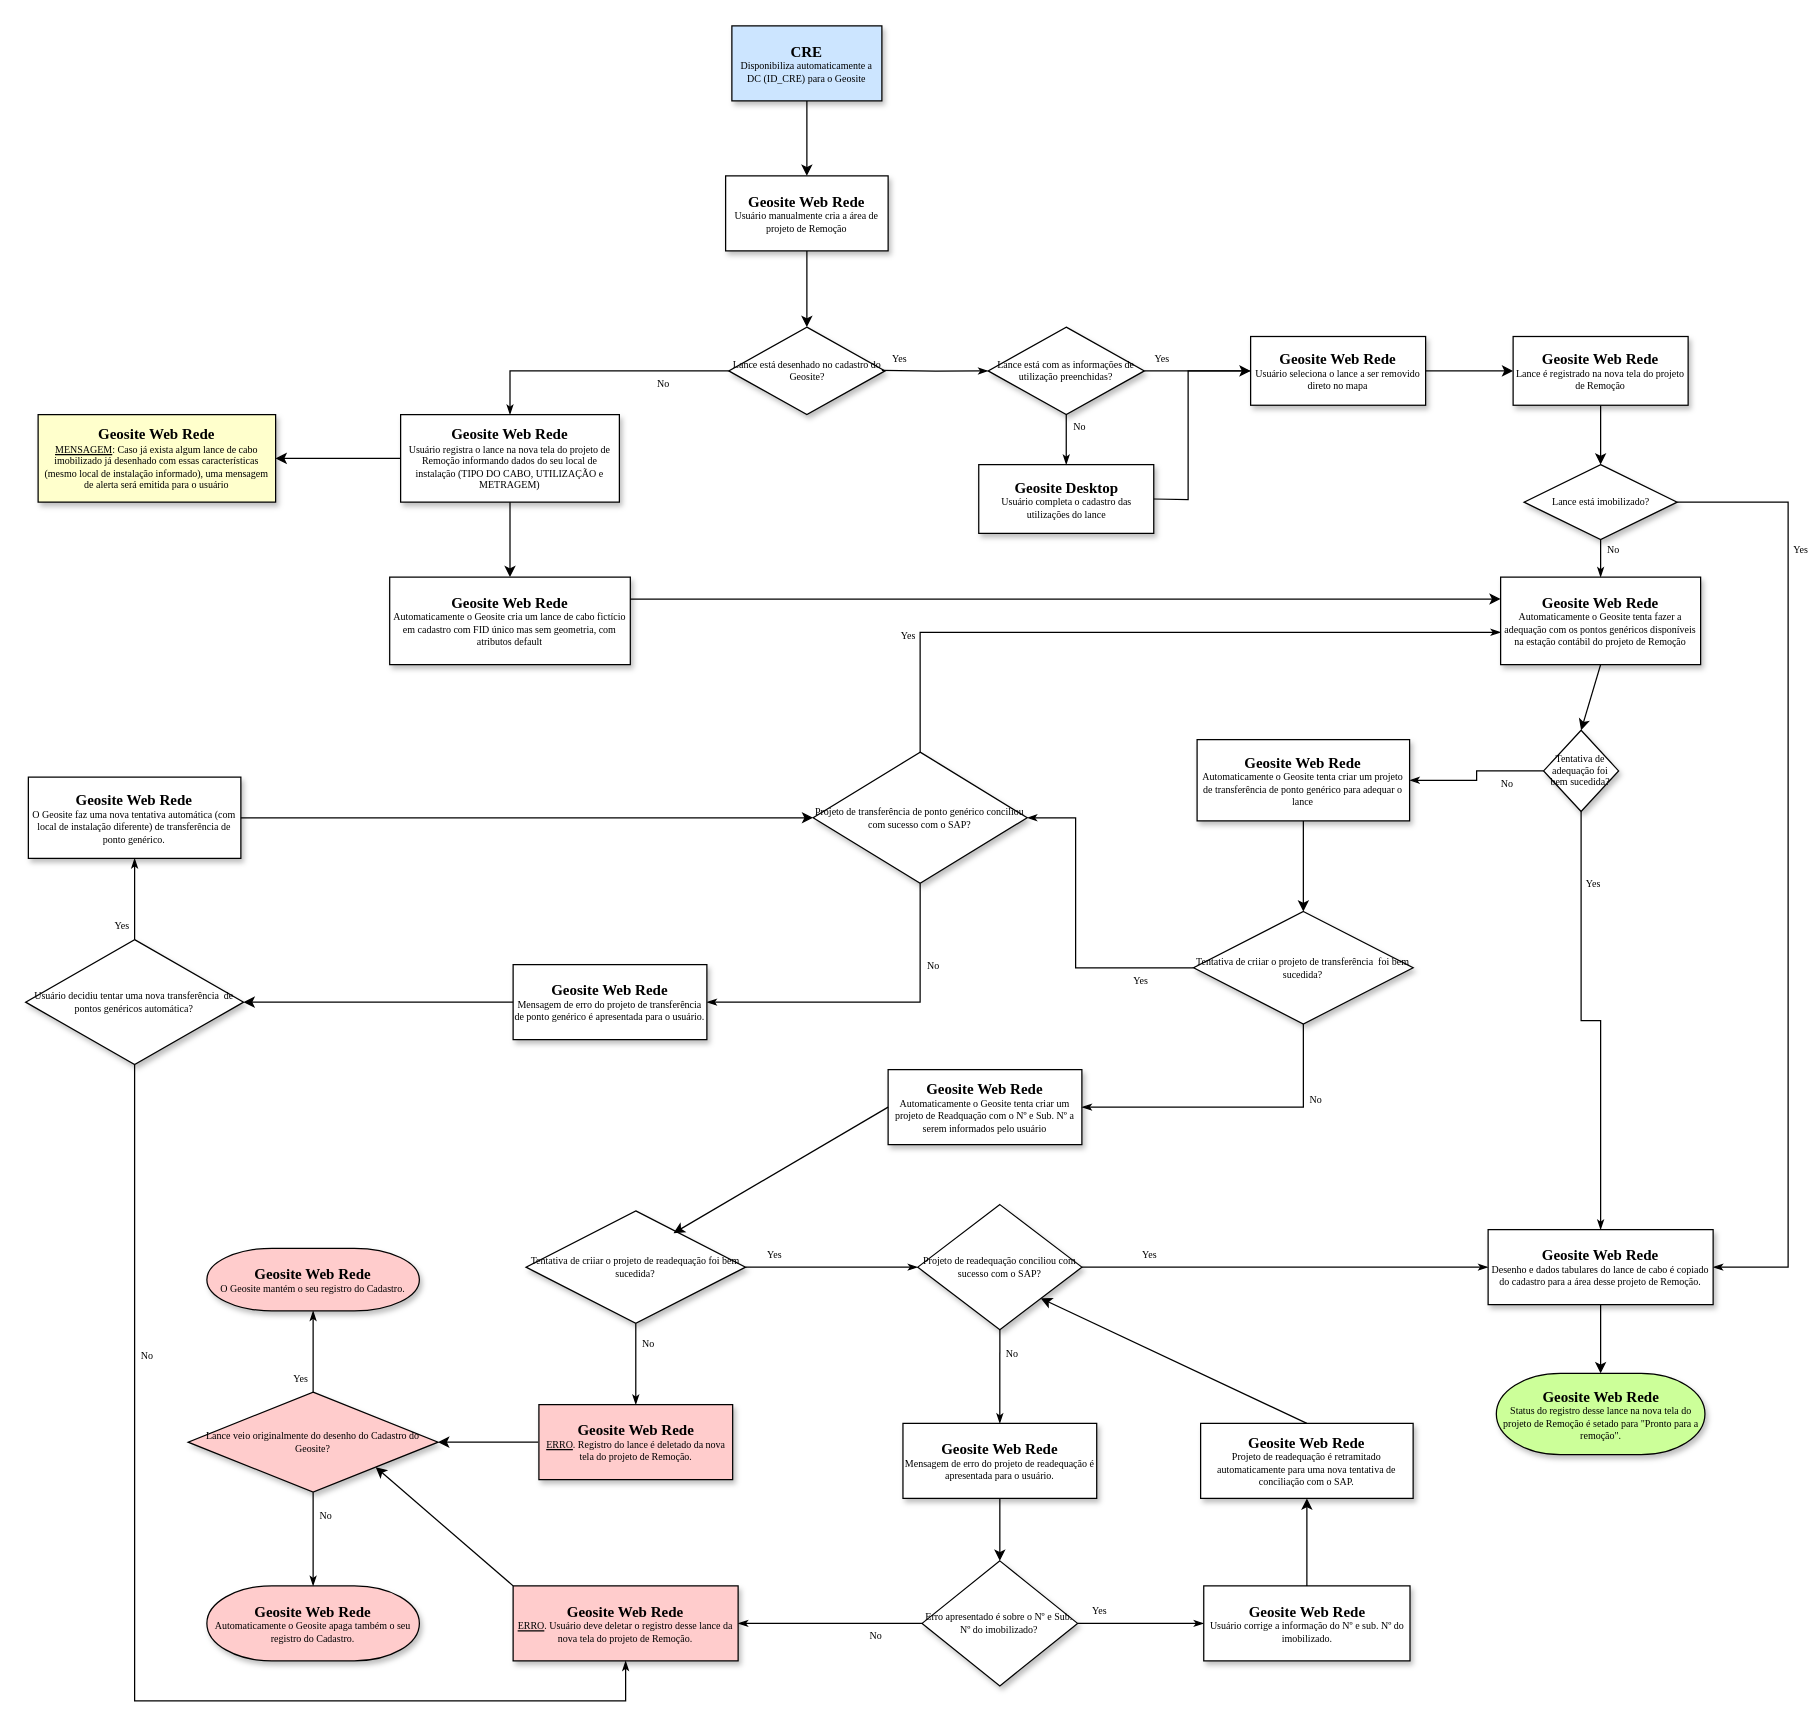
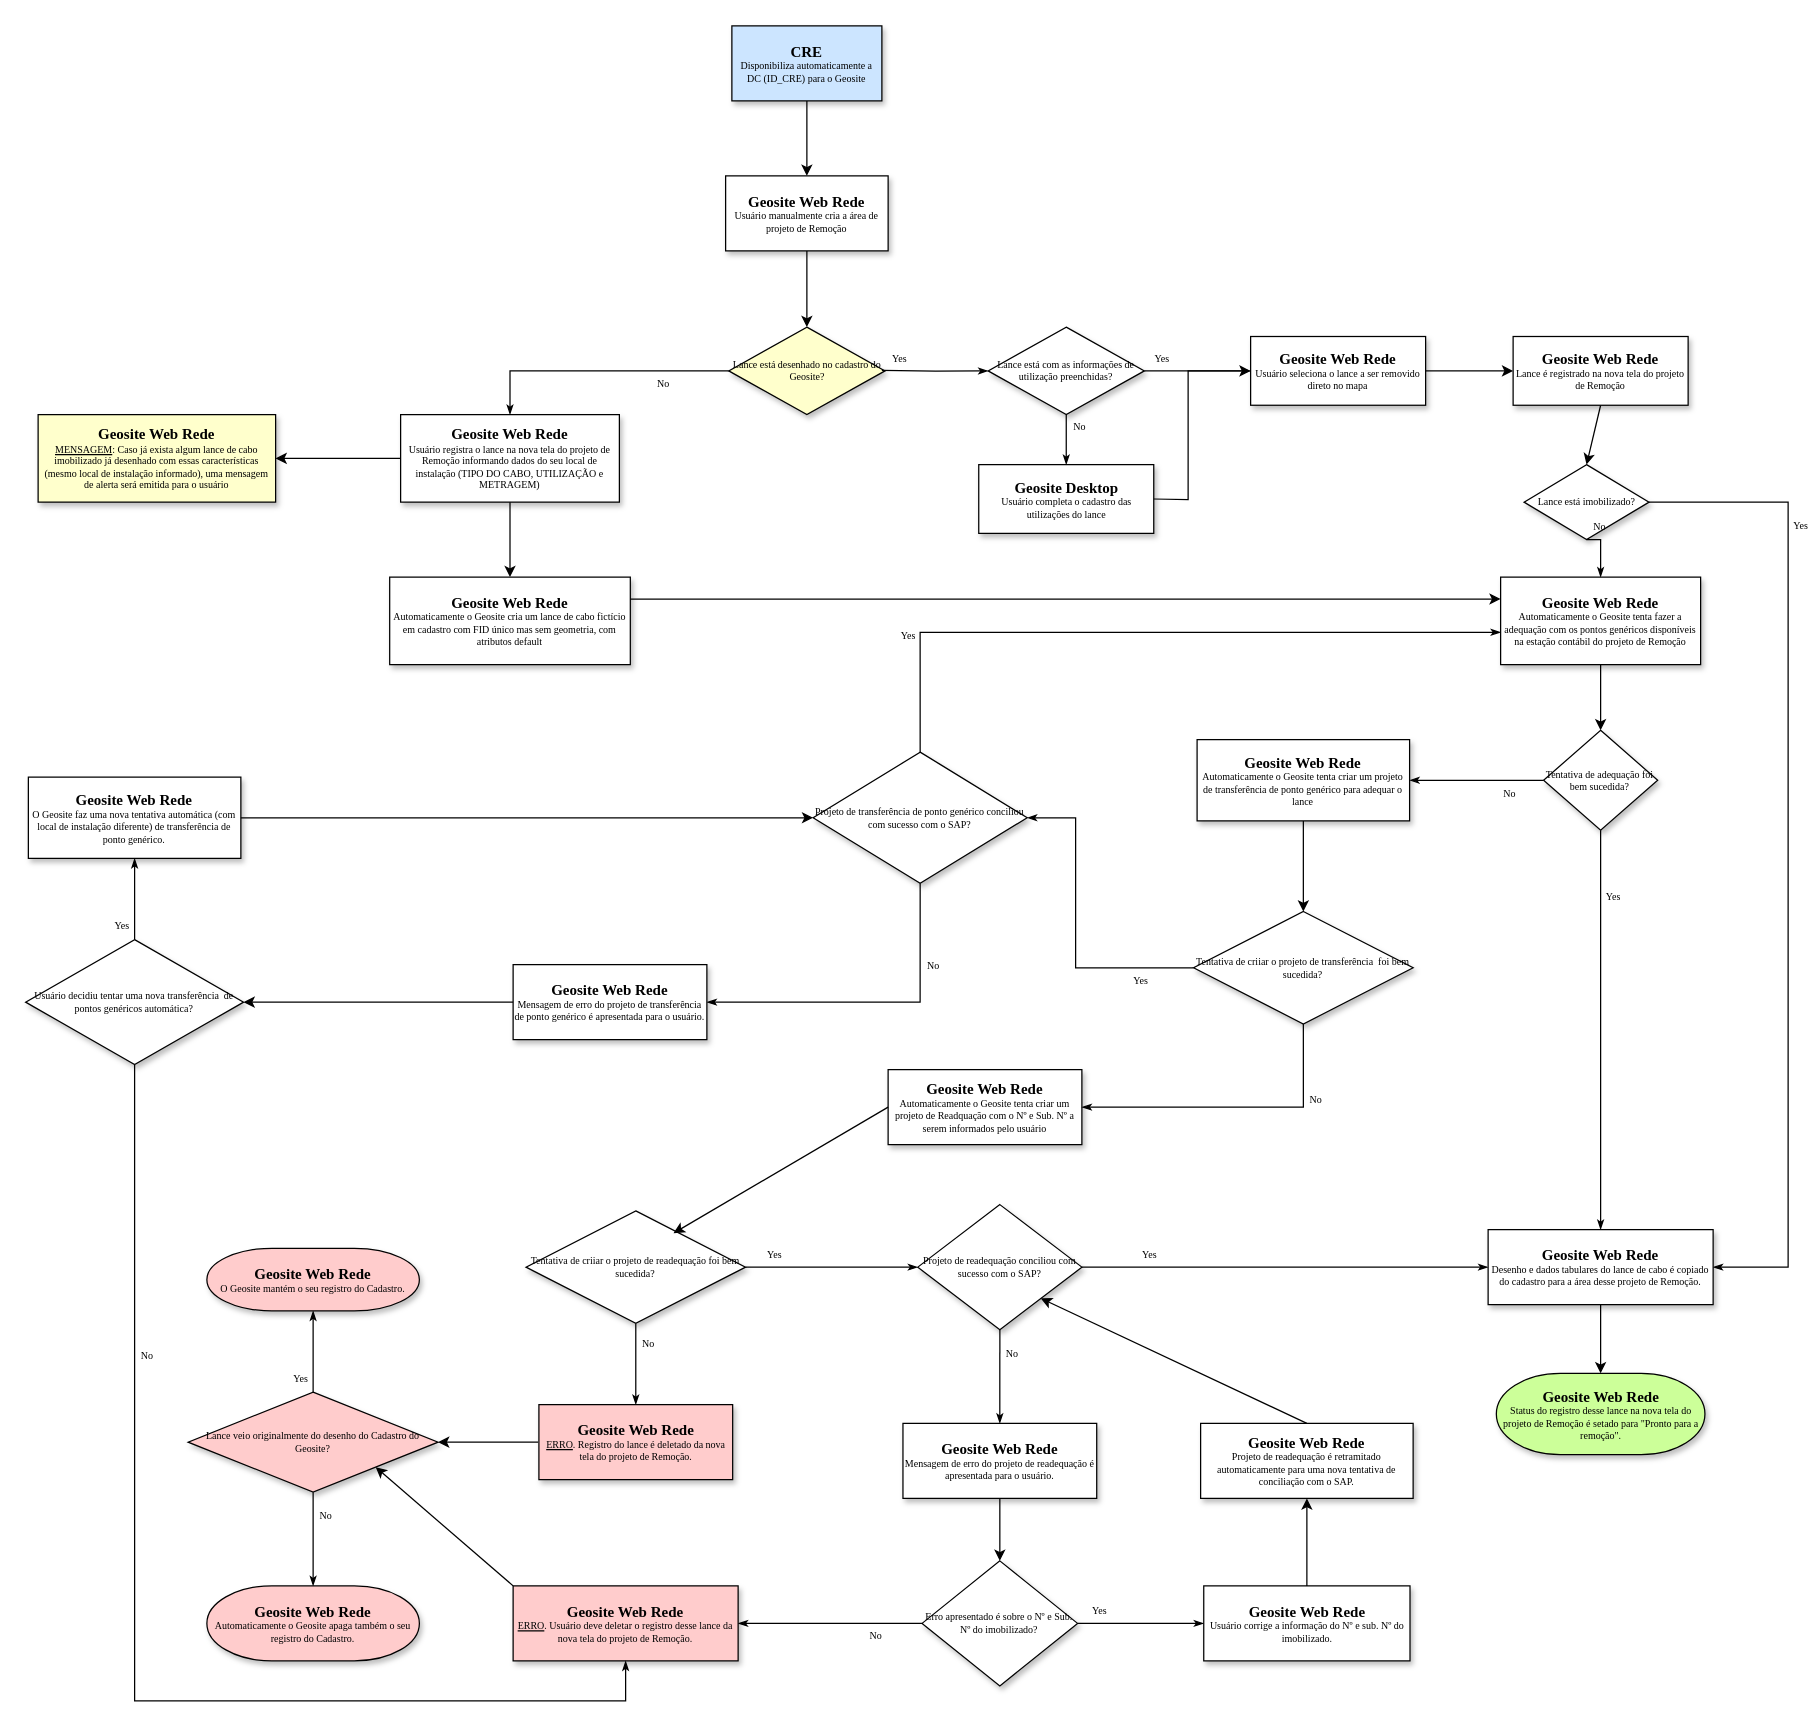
node "Lance está desenhado no cadastro do Geosite?": fillcolor #ffffff -> #ffffcc
node "Lance está imobilizado?": size 153x75 -> 125x75
node "Tentativa de adequação foi bem sucedida?": size 75x81 -> 114x100
